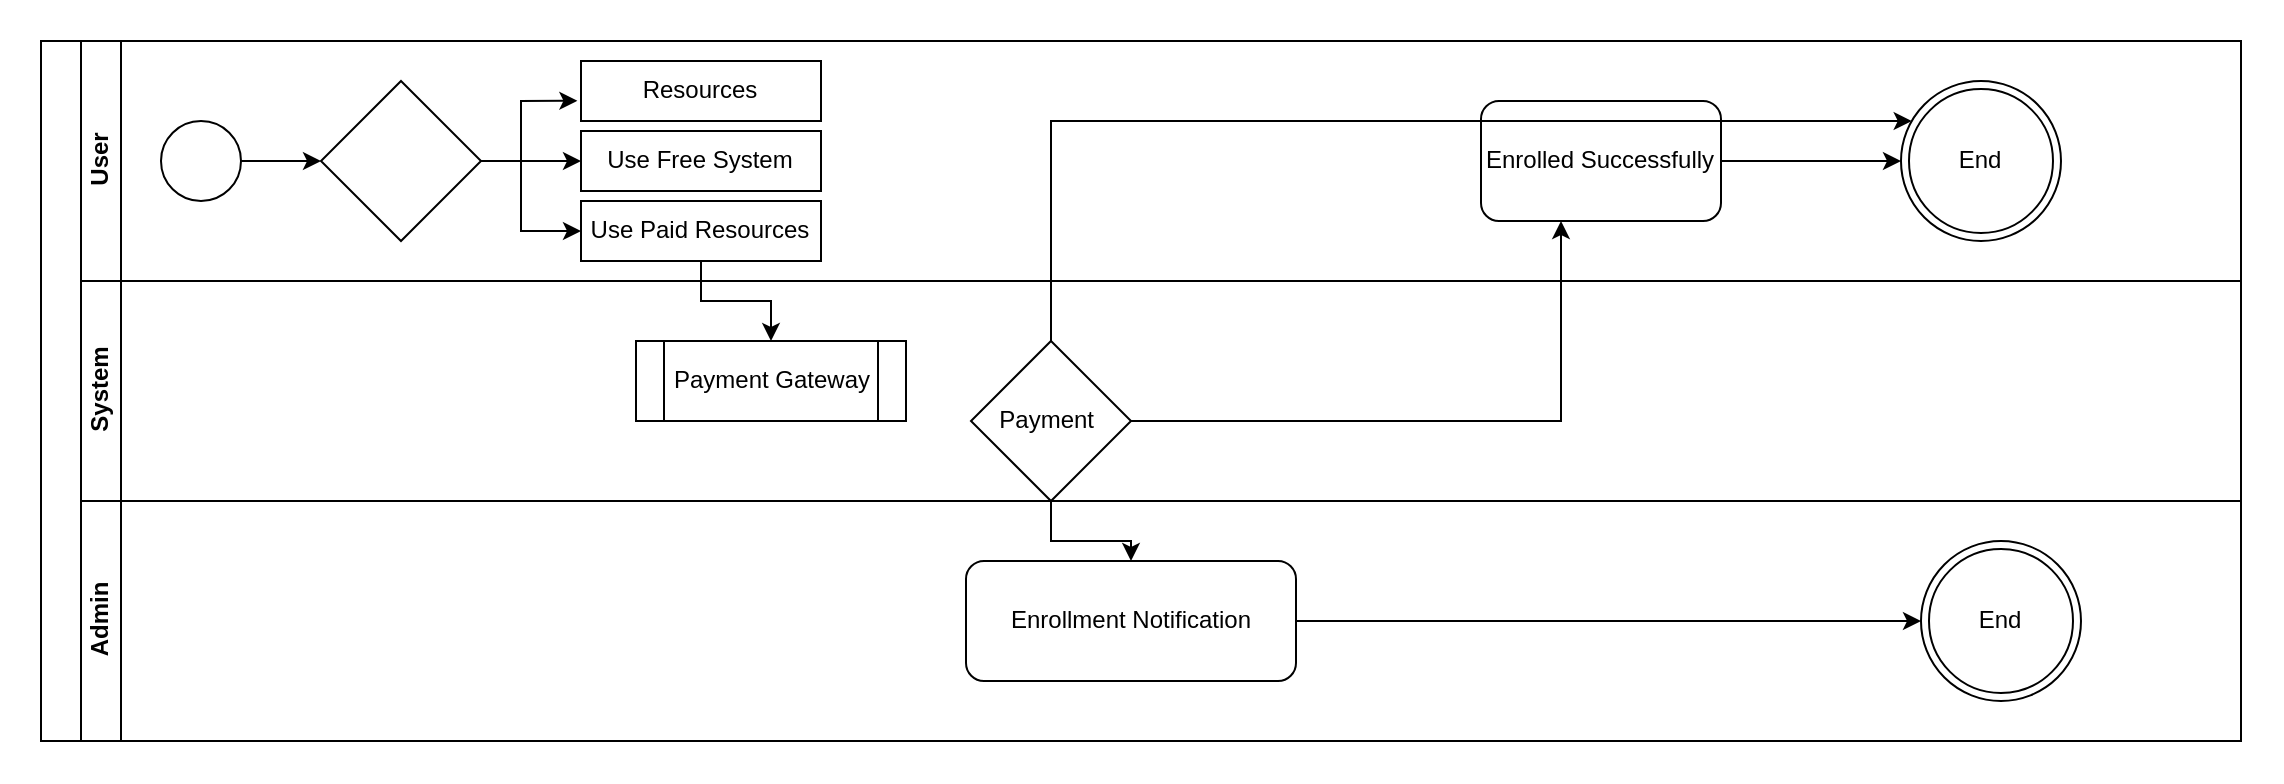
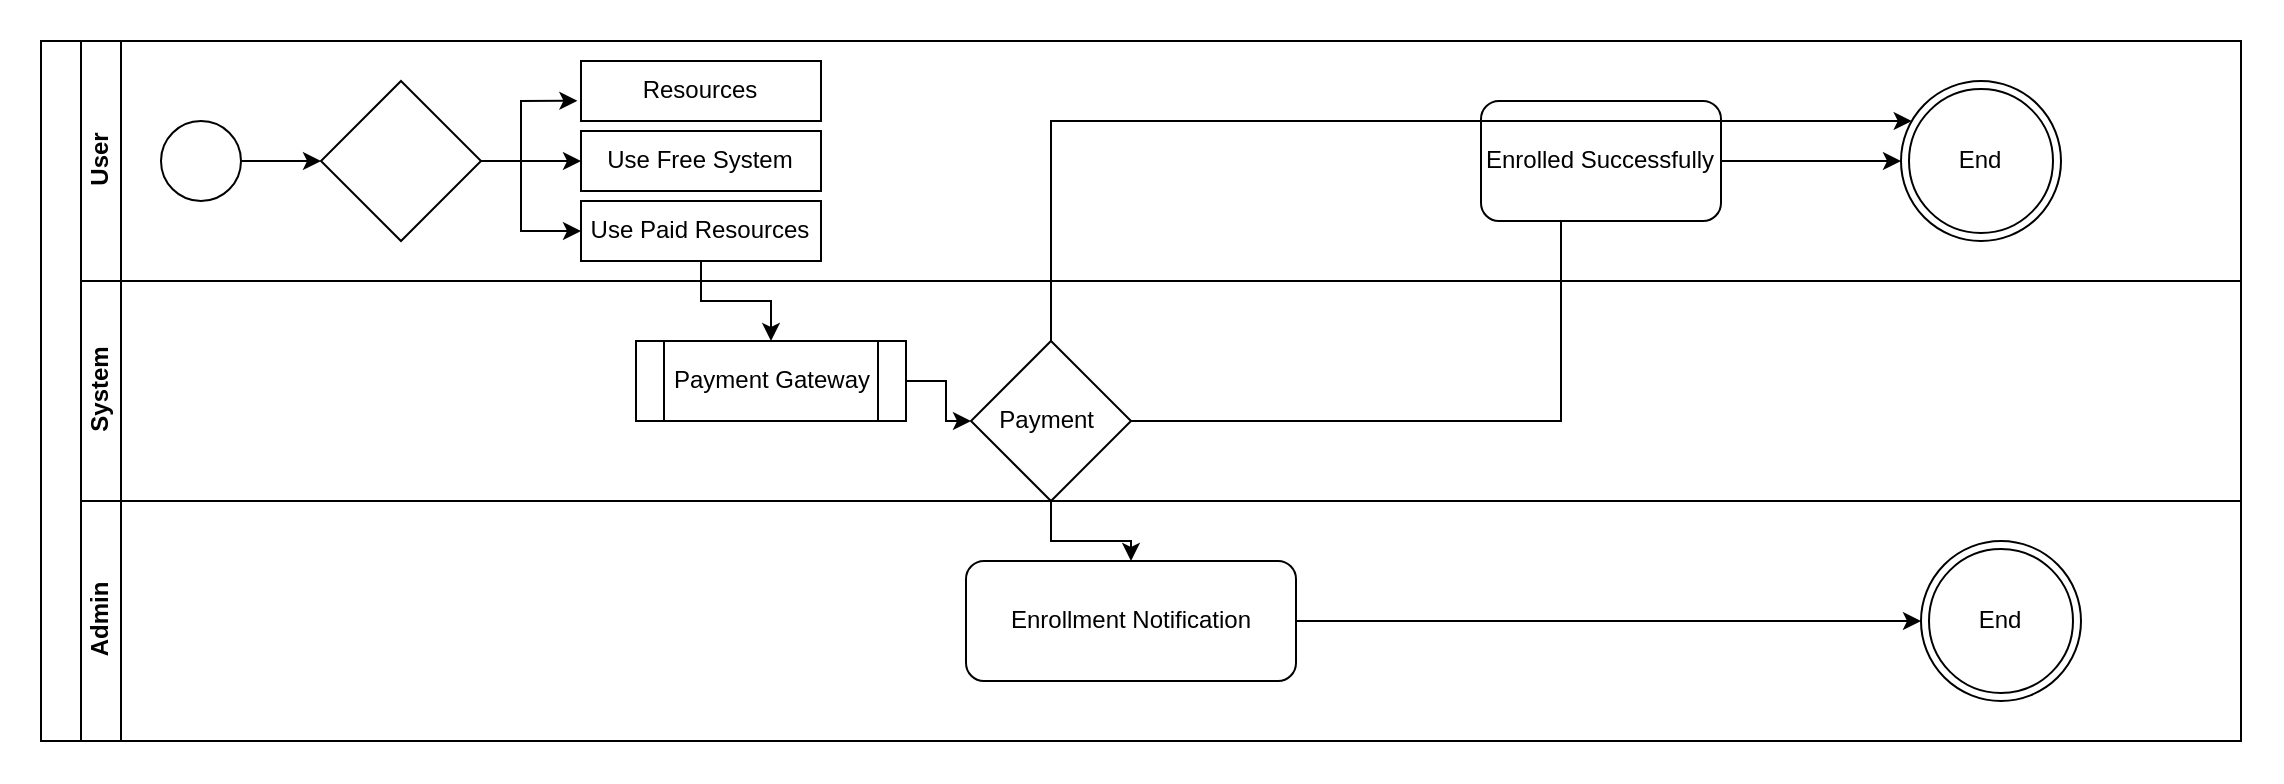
edge "Payment" -> "Enrolled Successfully": arrowhead classic -> none
edge "Payment Gateway" -> "Payment": added
